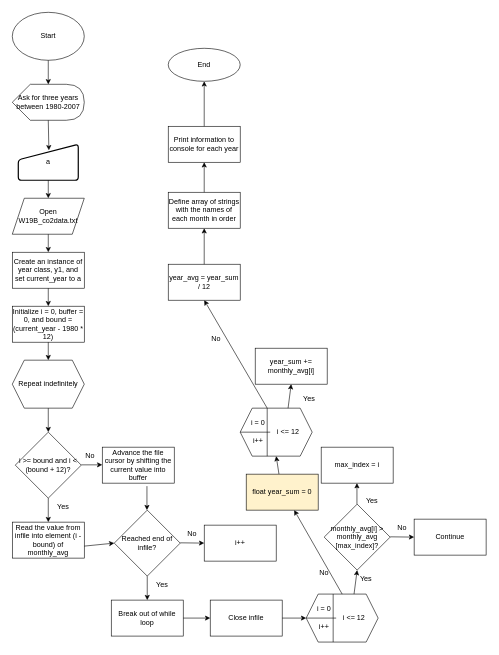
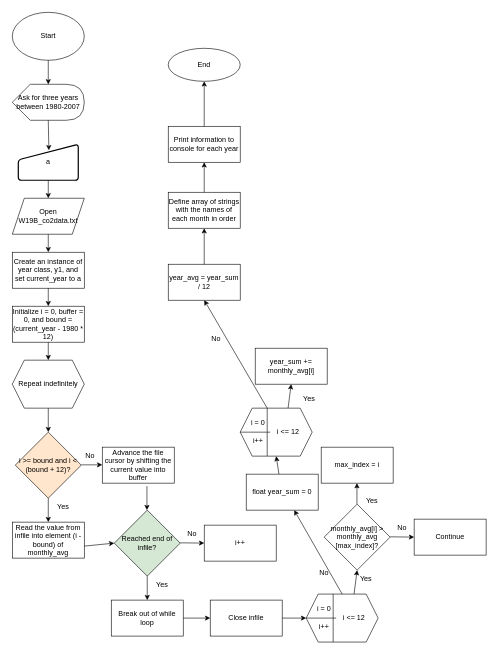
node "i >= bound and i < (bound + 12)?": fillcolor #ffffff -> #ffe6cc
node "float year_sum = 0": fillcolor #fff2cc -> #ffffff
node "Reached end of infile?": fillcolor #ffffff -> #d5e8d4
